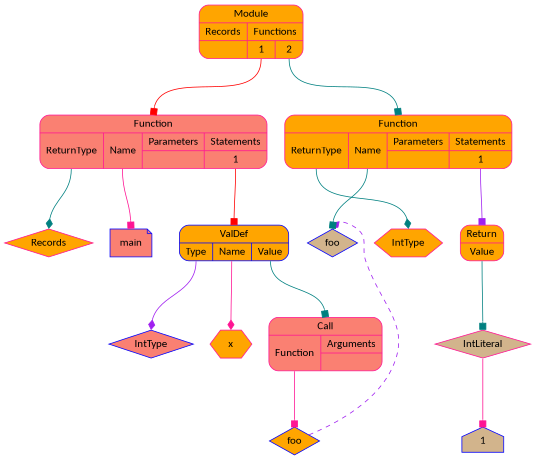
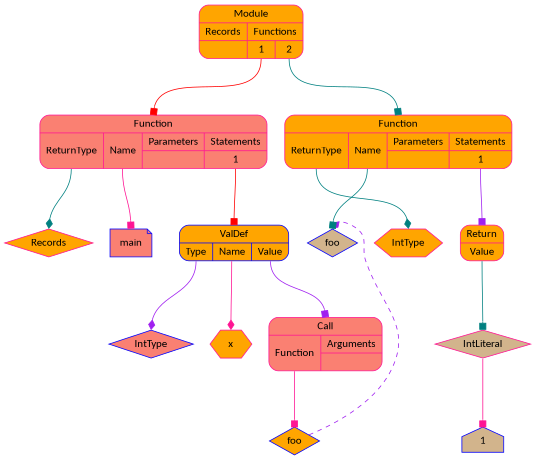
edge "ValDef" -> "Call": color teal -> purple
